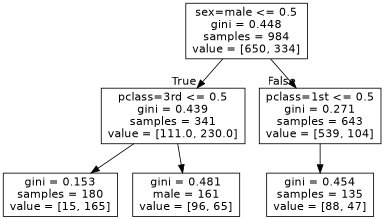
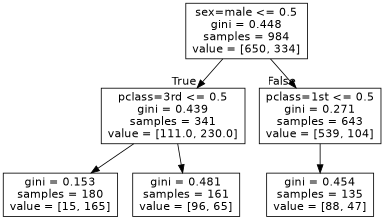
node "gini = 0.481 male = 161 value = [96, 65]": label "gini = 0.481 male = 161 value = [96, 65]" -> "gini = 0.481 samples = 161 value = [96, 65]"
